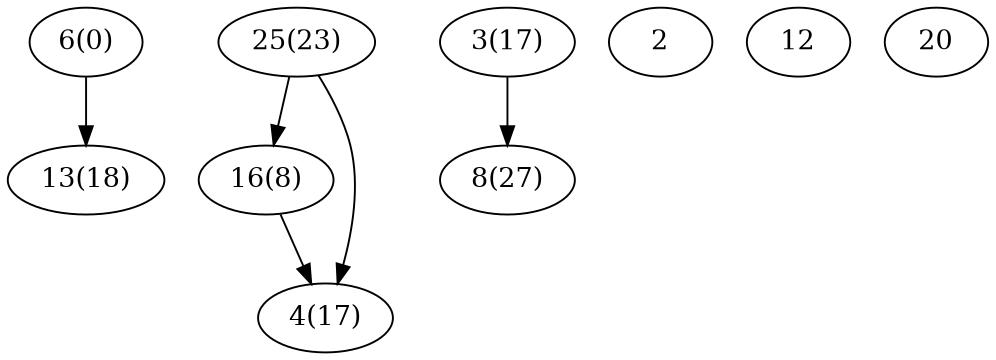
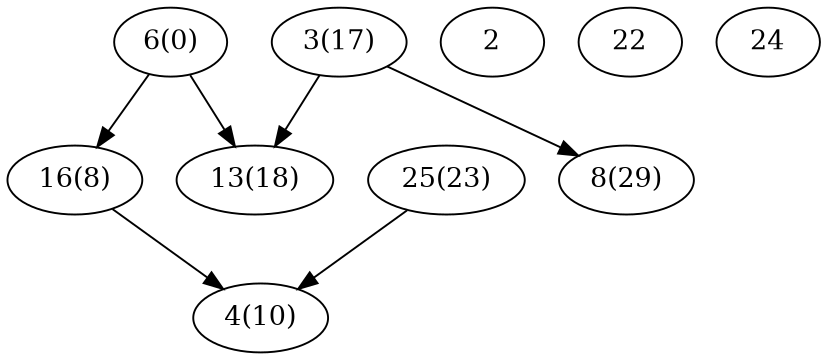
node "22": added
node "12": removed
node "20": label "20" -> "24"
edge "25(23)" -> "16(8)": now "6(0)" -> "16(8)"
edge "3(17)" -> "13(18)": added
node "8(27)": label "8(27)" -> "8(29)"
node "4(17)": label "4(17)" -> "4(10)"
